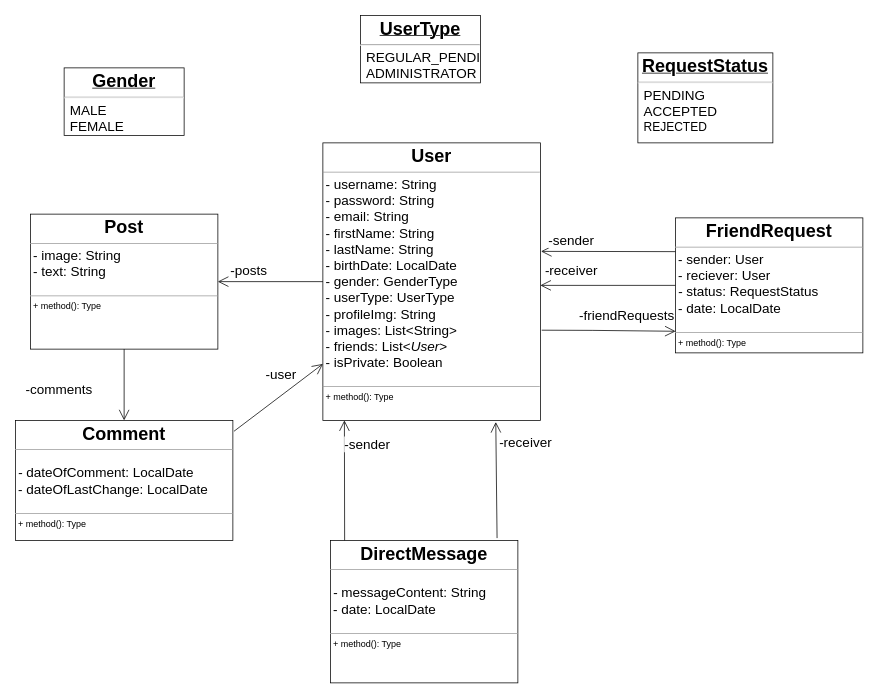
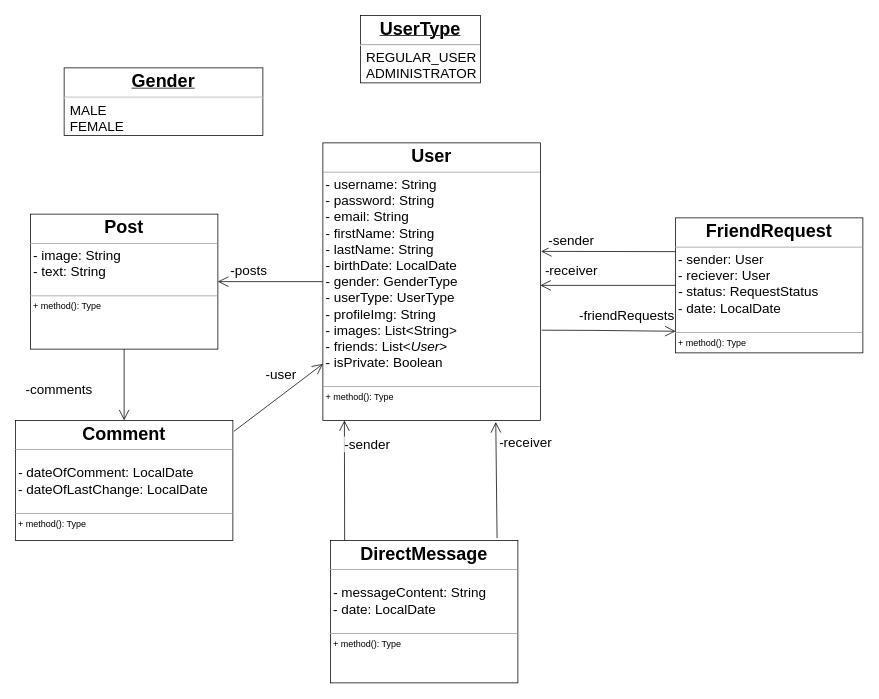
node "UserType REGULAR_PENDING ADMINISTRATOR": label "UserType REGULAR_PENDING ADMINISTRATOR" -> "UserType REGULAR_USER ADMINISTRATOR"
node "RequestStatus PENDING ACCEPTED REJECTED": removed
node "Gender MALE FEMALE": size 120x68 -> 199x68
